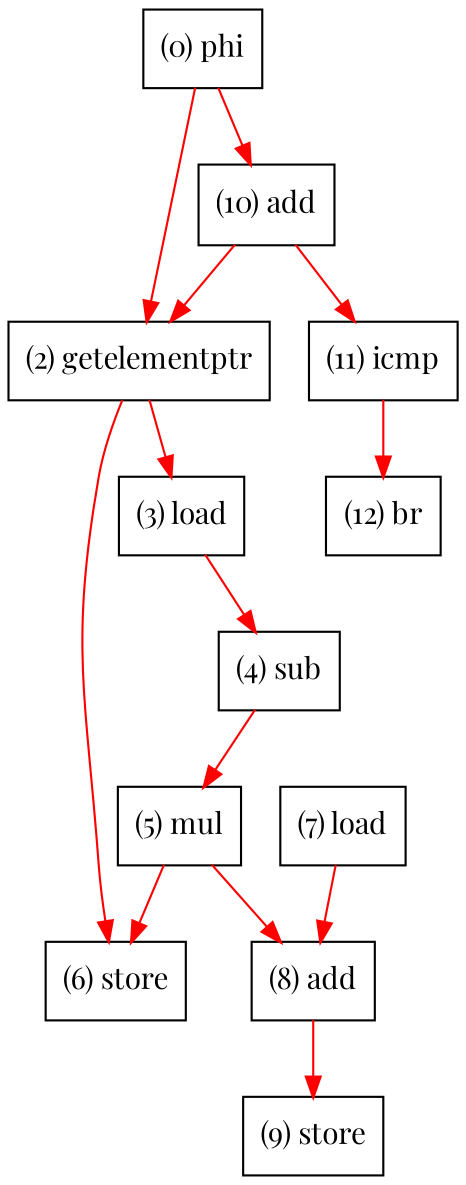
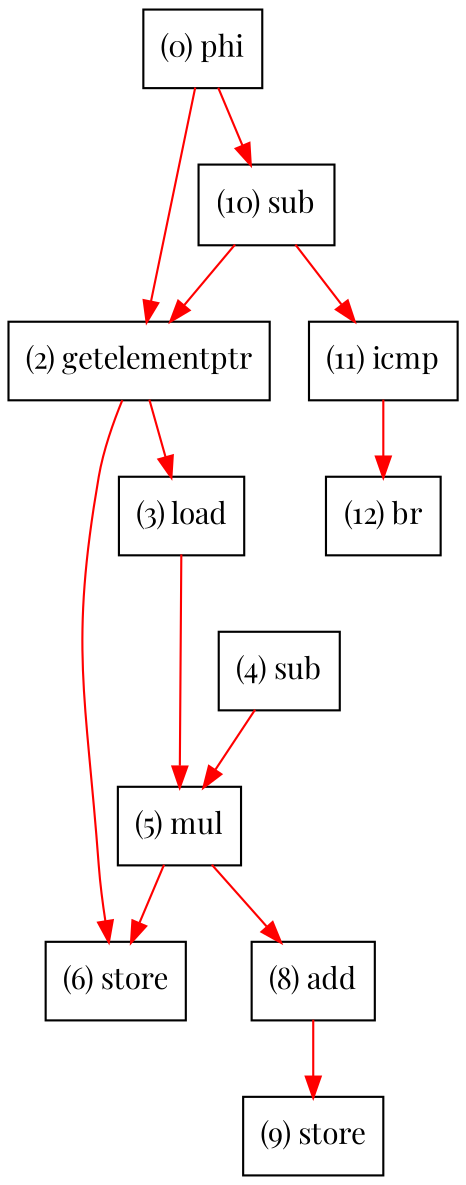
node "(10) add": label "(10) add" -> "(10) sub"
edge "(3) load" -> "(4) sub": now "(3) load" -> "(5) mul"
node "(7) load": removed
